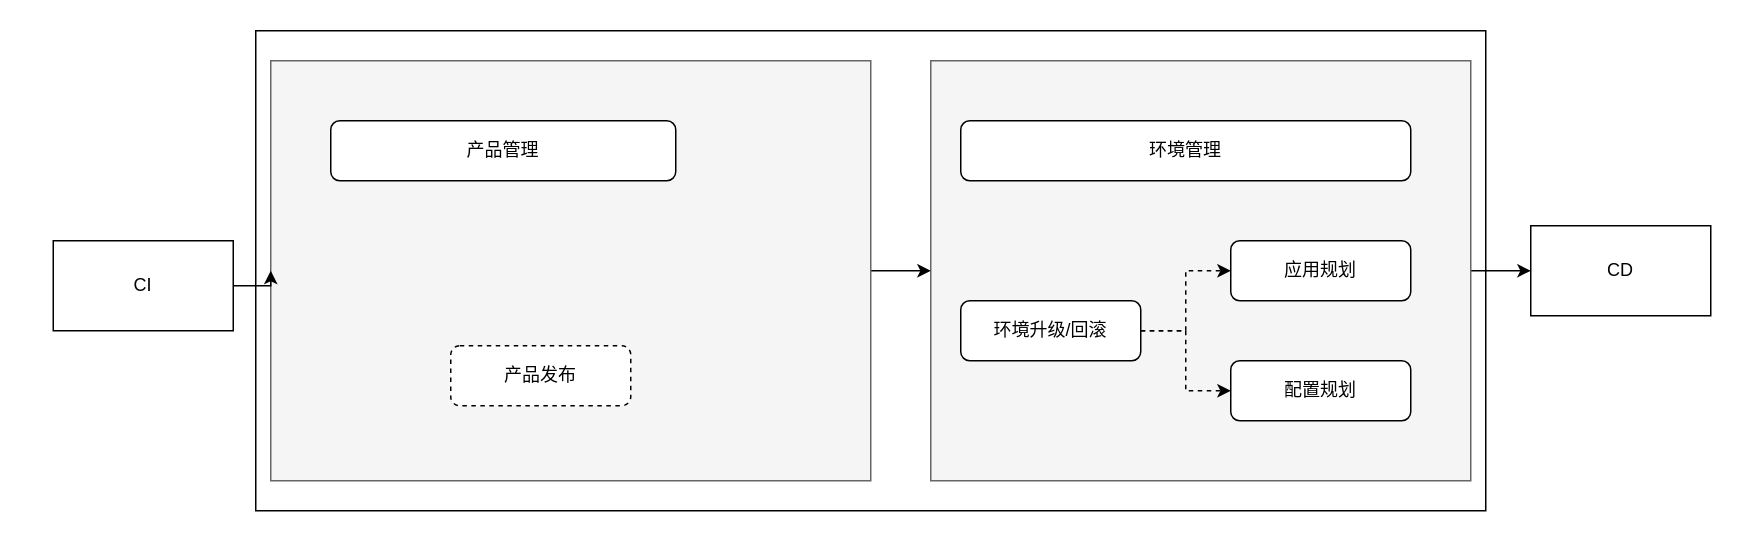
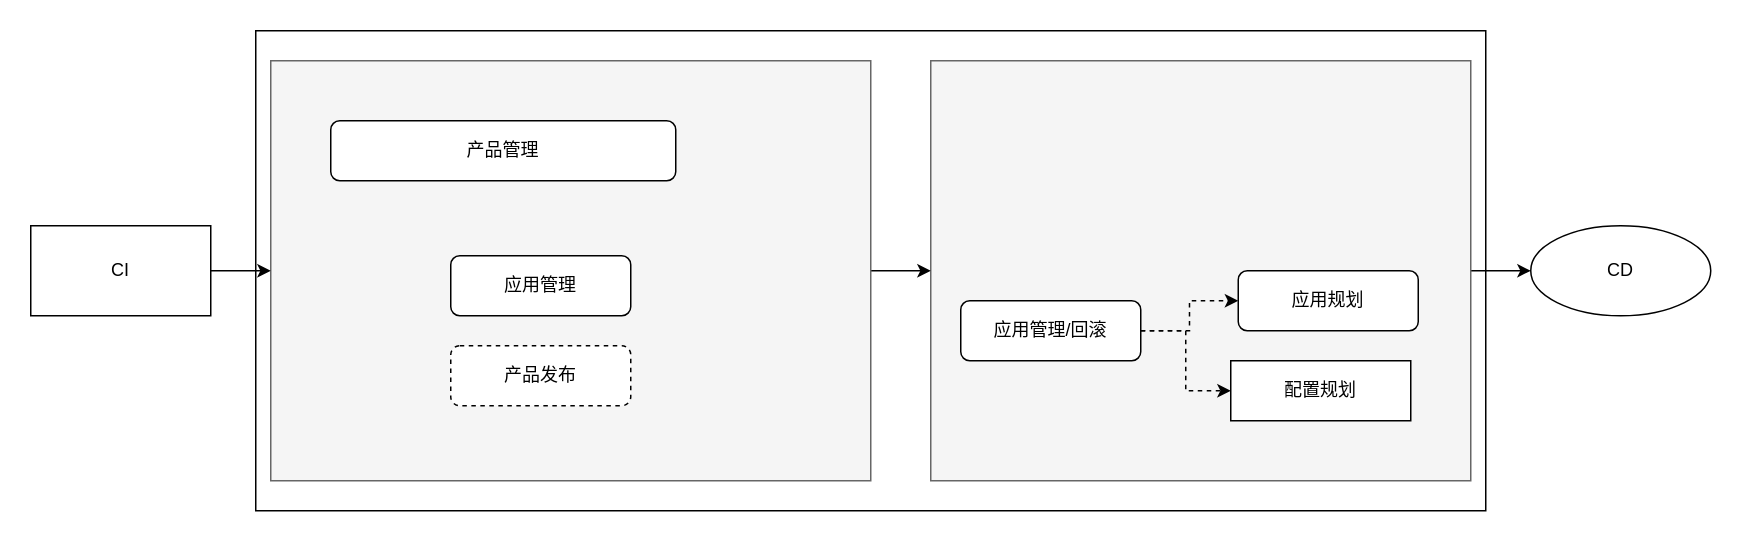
node "环境管理": removed
node "应用规划": moved (1321, 271) -> (1328, 301)
node "CD": shape rectangle -> ellipse
node "CI": moved (143, 286) -> (121, 271)
node "应用管理": added
node "环境升级/回滚": label "环境升级/回滚" -> "应用管理/回滚"
node "配置规划": shape rounded rectangle -> rectangle
